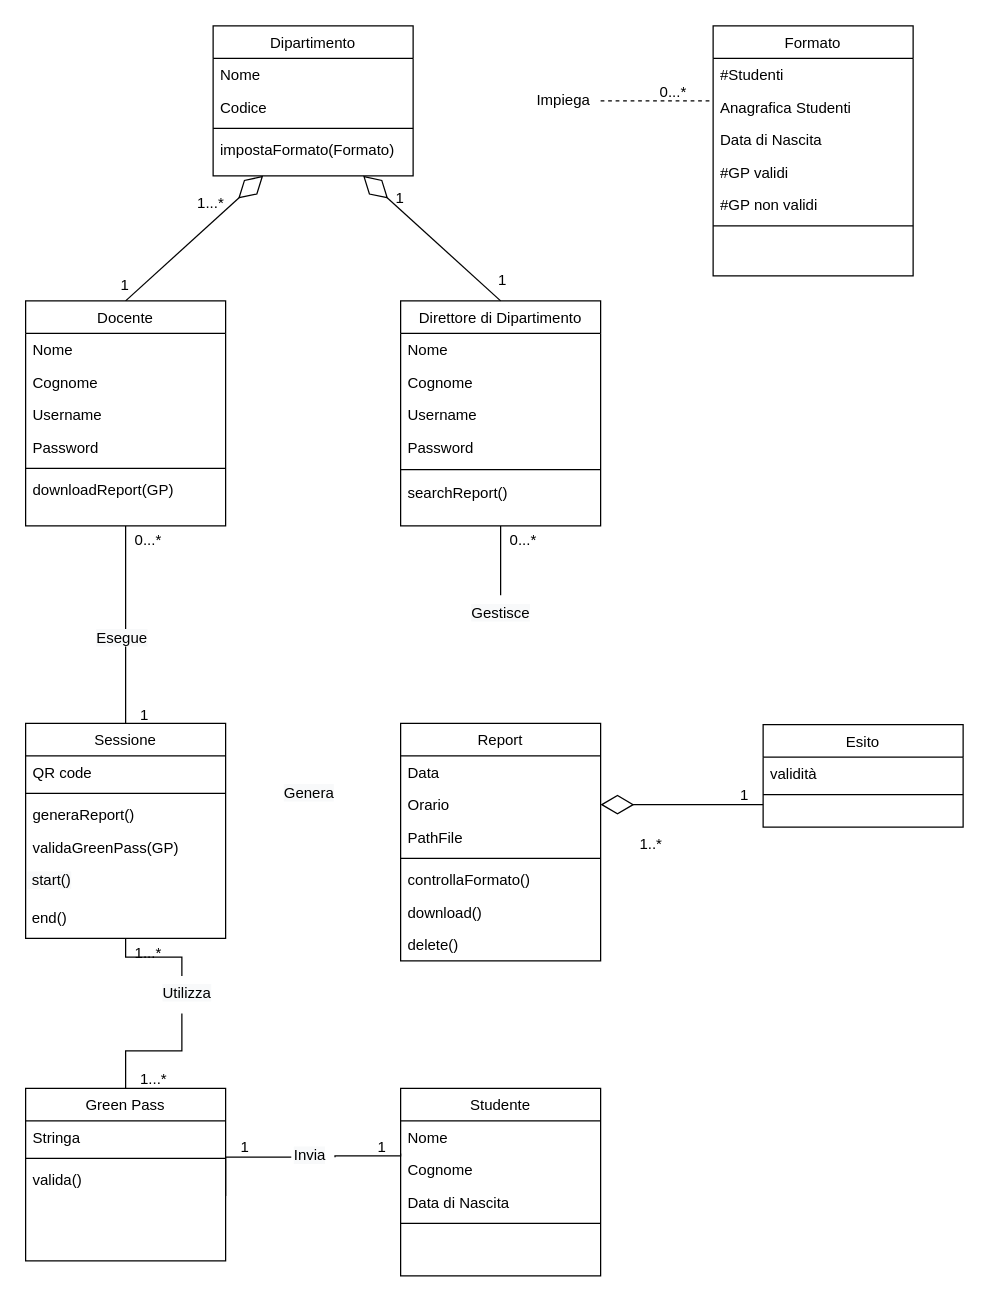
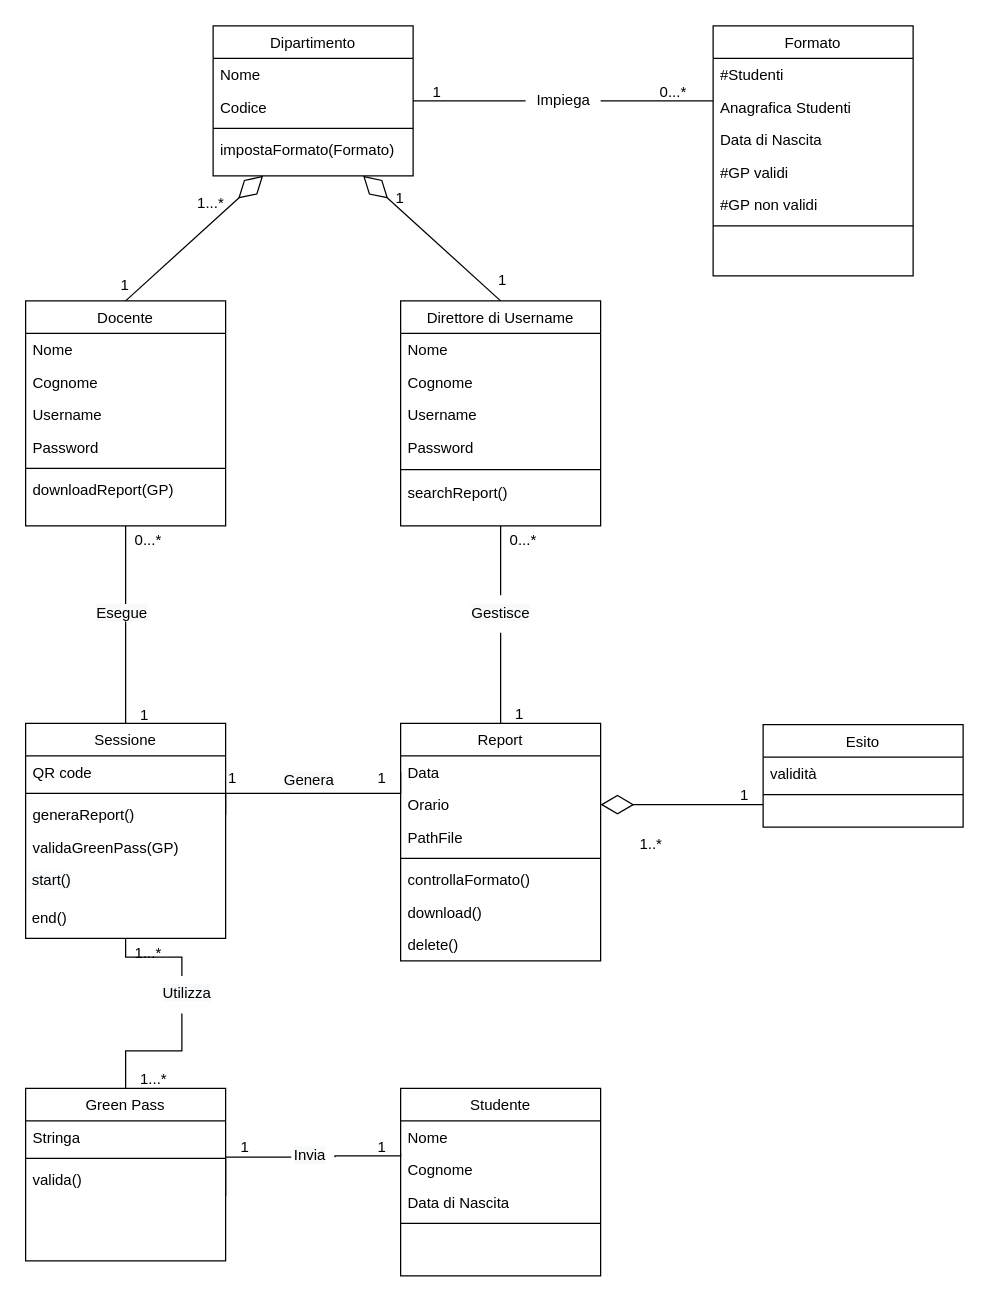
edge "Dipartimento" -- "Impiega": added, label "1"
edge "Impiega" -- "Formato": style dashed -> solid
node "Direttore di Dipartimento": label "Direttore di Dipartimento" -> "Direttore di Username"
node "Esegue": moved (126, 639) -> (126, 614)
edge "Gestisce" -- "Report": added, label "1"
edge "Data" -- "generaReport()": added, labels "1", "1"
node "Genera": moved (313, 794) -> (313, 782)
